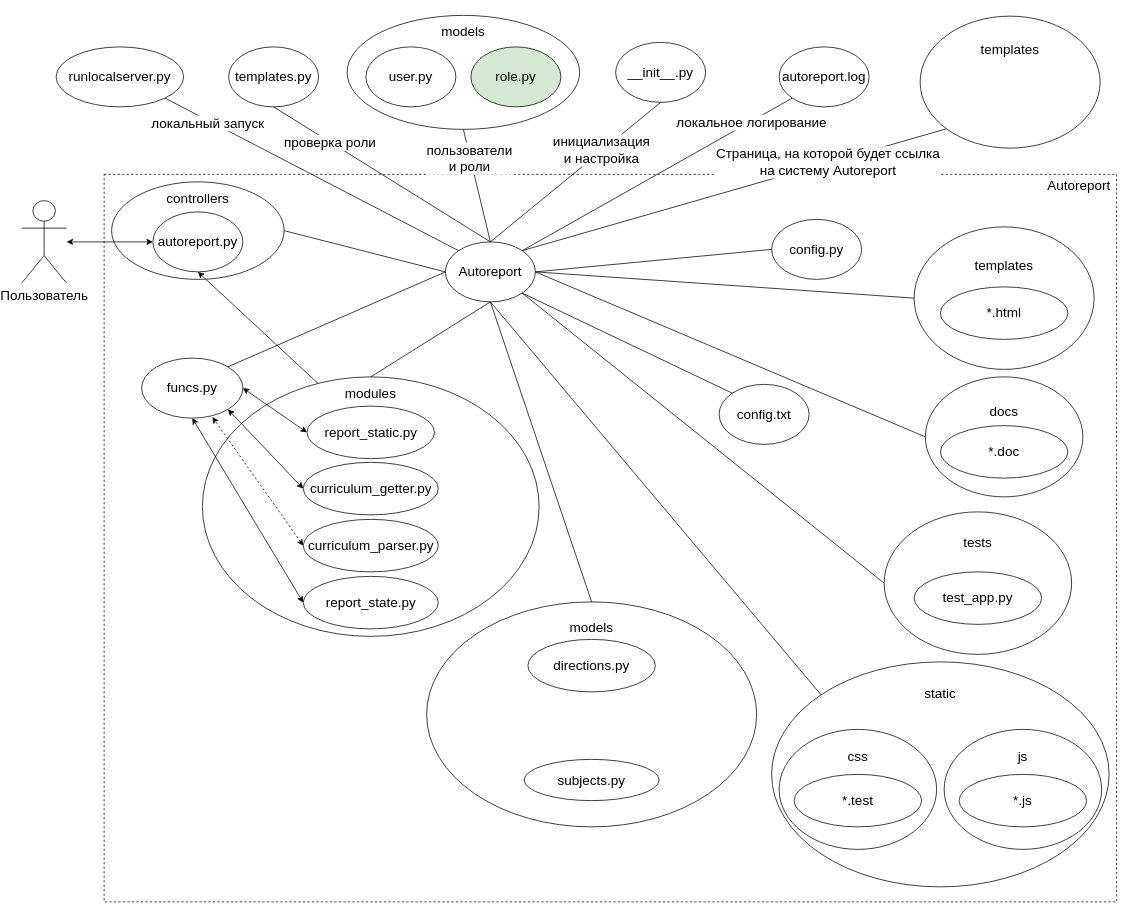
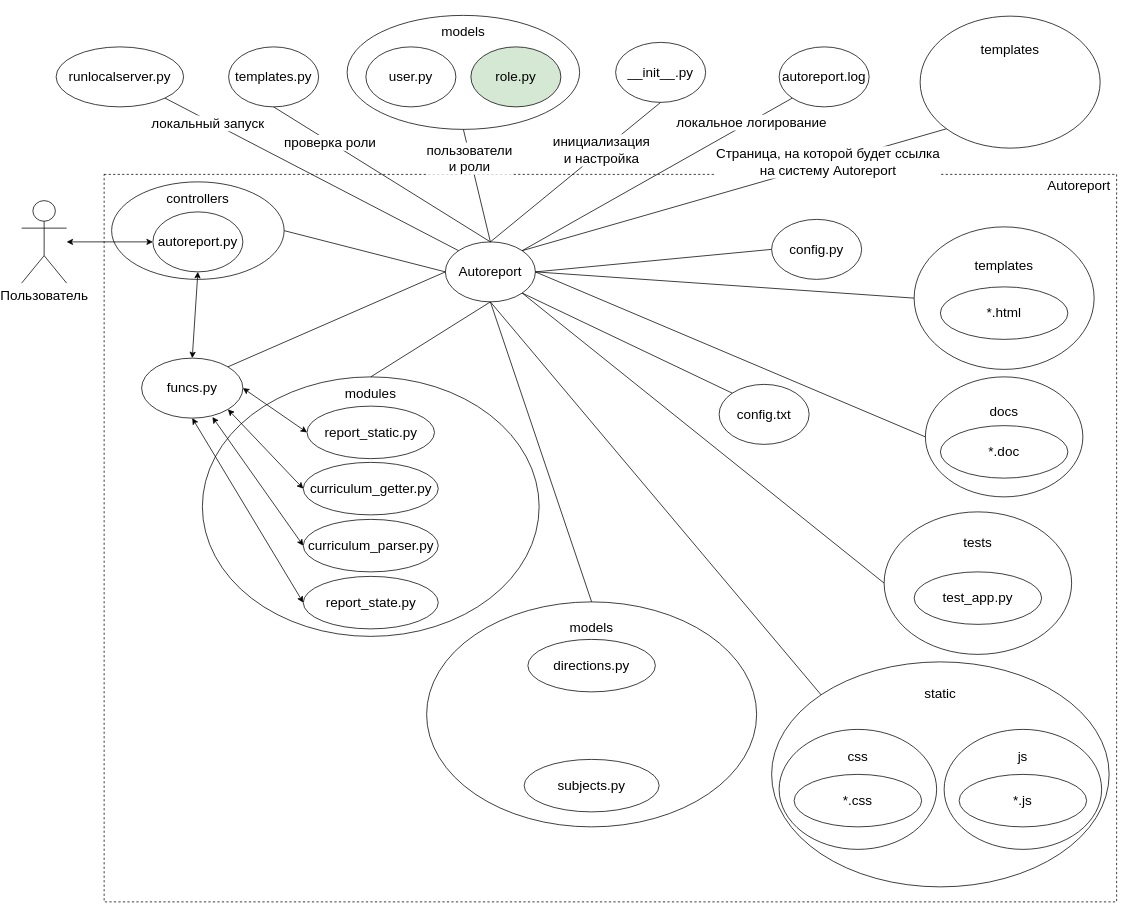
edge "autoreport.py" -- "report_static.py": now "autoreport.py" -- "funcs.py"
edge "funcs.py" -- "curriculum_parser.py": style dashed -> solid
node "subjects.py": size 135x41 -> 135x53
node "*.test": label "*.test" -> "*.css"
